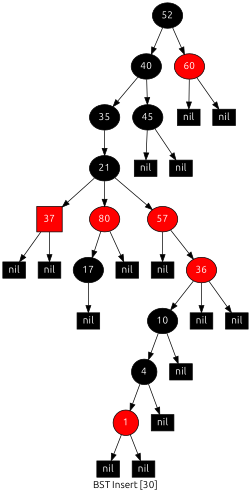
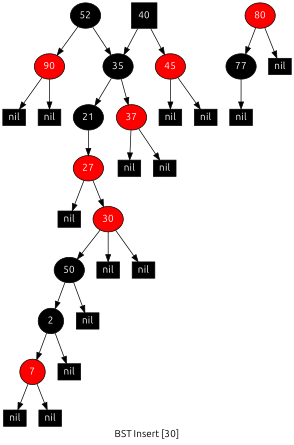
edge "52" -> "40": now "52" -> "35"
node "40": shape ellipse -> box
node "60": label "60" -> "90"
node "45": fillcolor black -> red
edge "21" -> "37": now "35" -> "37"
edge "21" -> "80": removed
node "37": shape box -> ellipse
node "57": label "57" -> "27"
node "17": label "17" -> "77"
node "36": label "36" -> "30"
node "10": label "10" -> "50"
node "4": label "4" -> "2"
node "1": label "1" -> "7"
